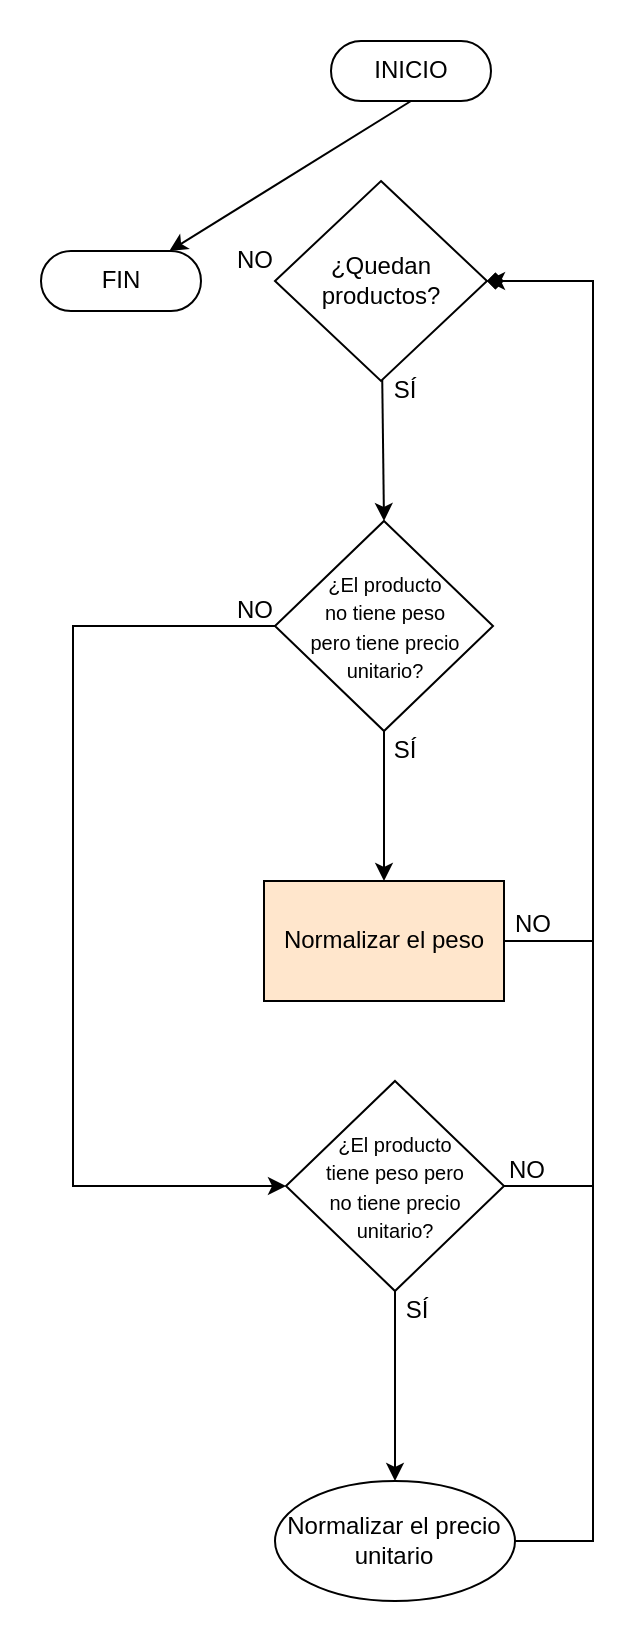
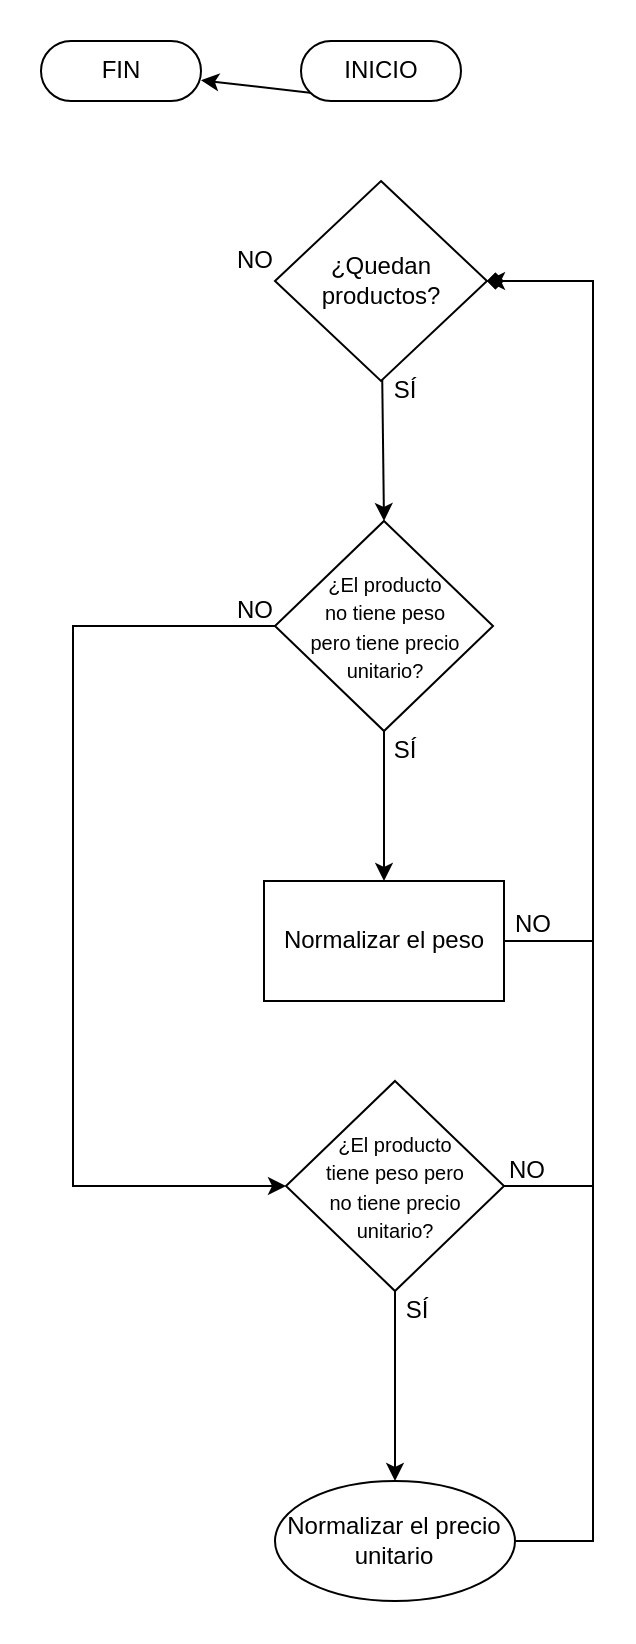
node "INICIO": moved (411, 71) -> (381, 71)
node "FIN": moved (121, 281) -> (121, 71)
node "Normalizar el peso": fillcolor #ffe6cc -> #ffffff
